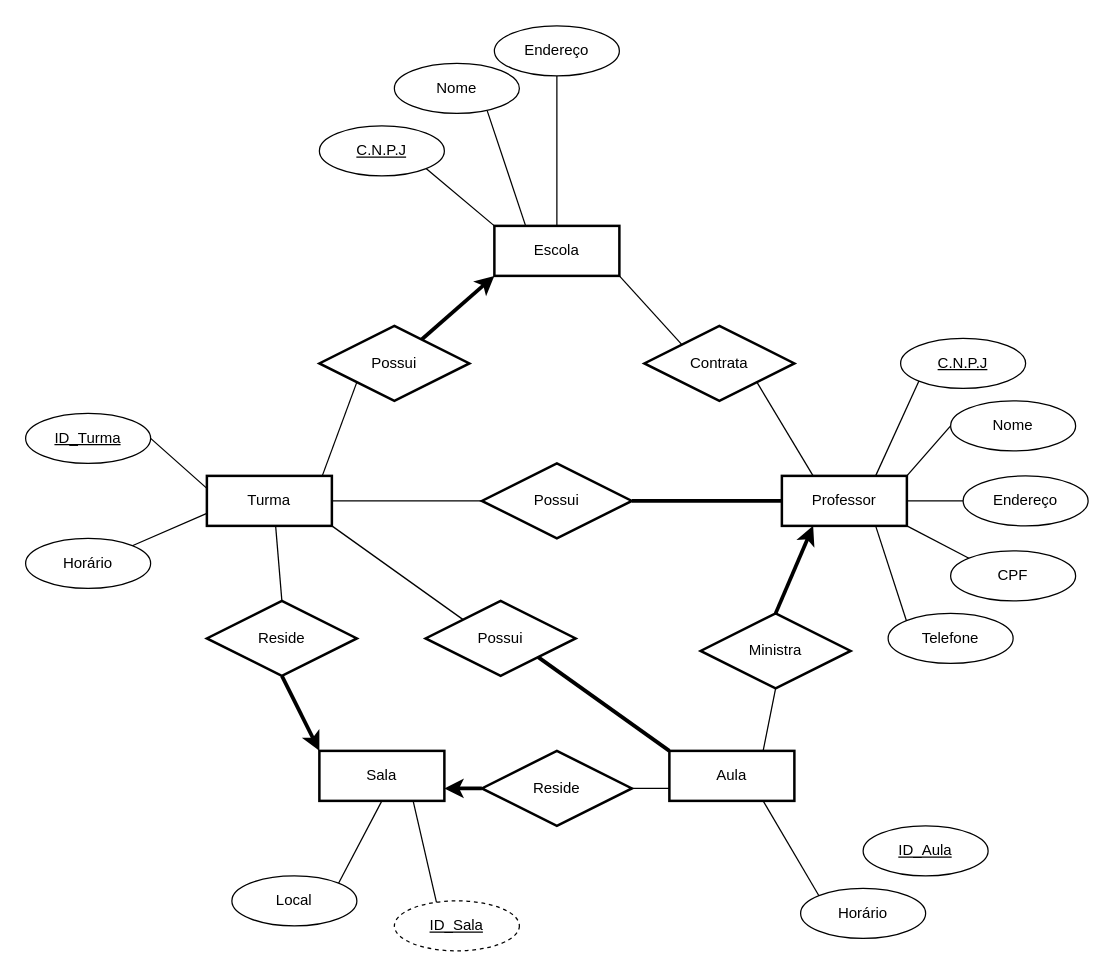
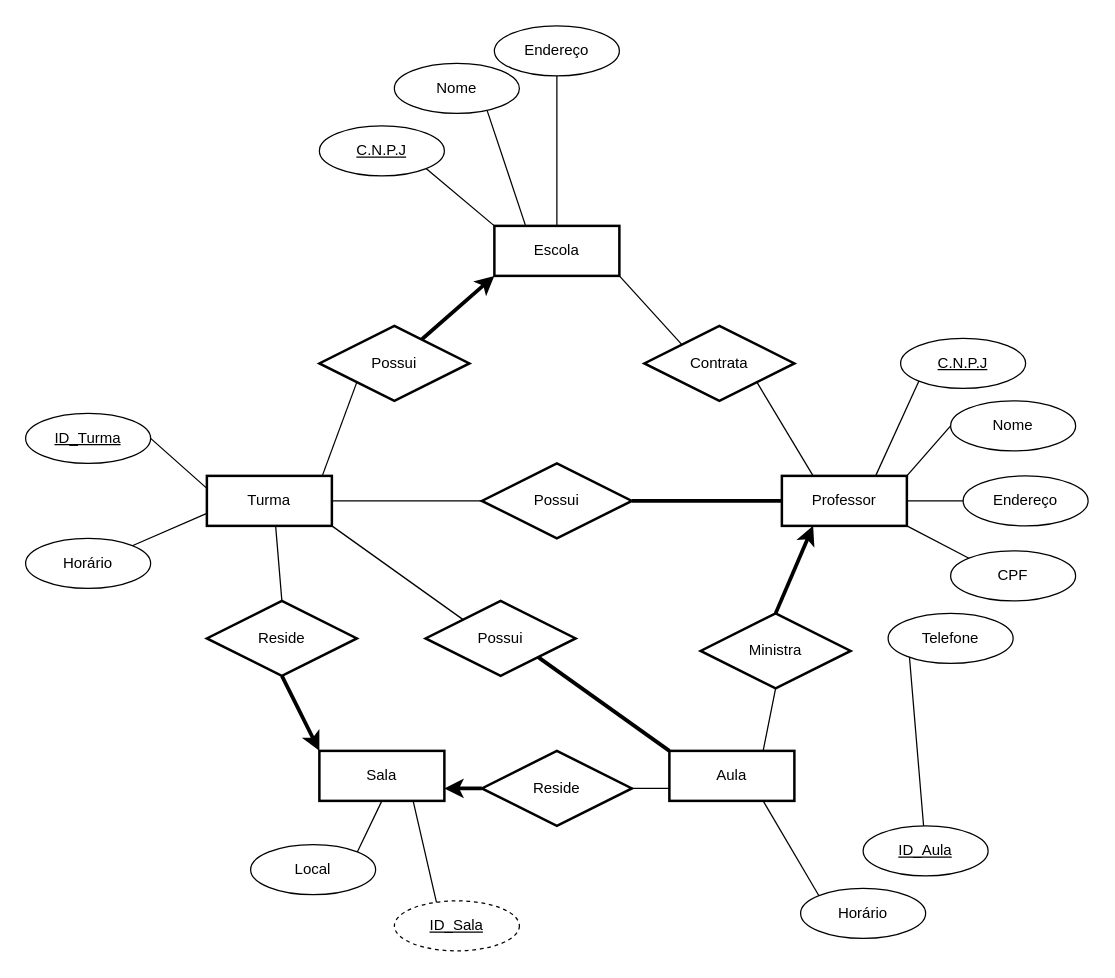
edge "Professor" -- "Telefone": now "ID_Aula" -- "Telefone"
node "Local": moved (294, 901) -> (313, 869)
